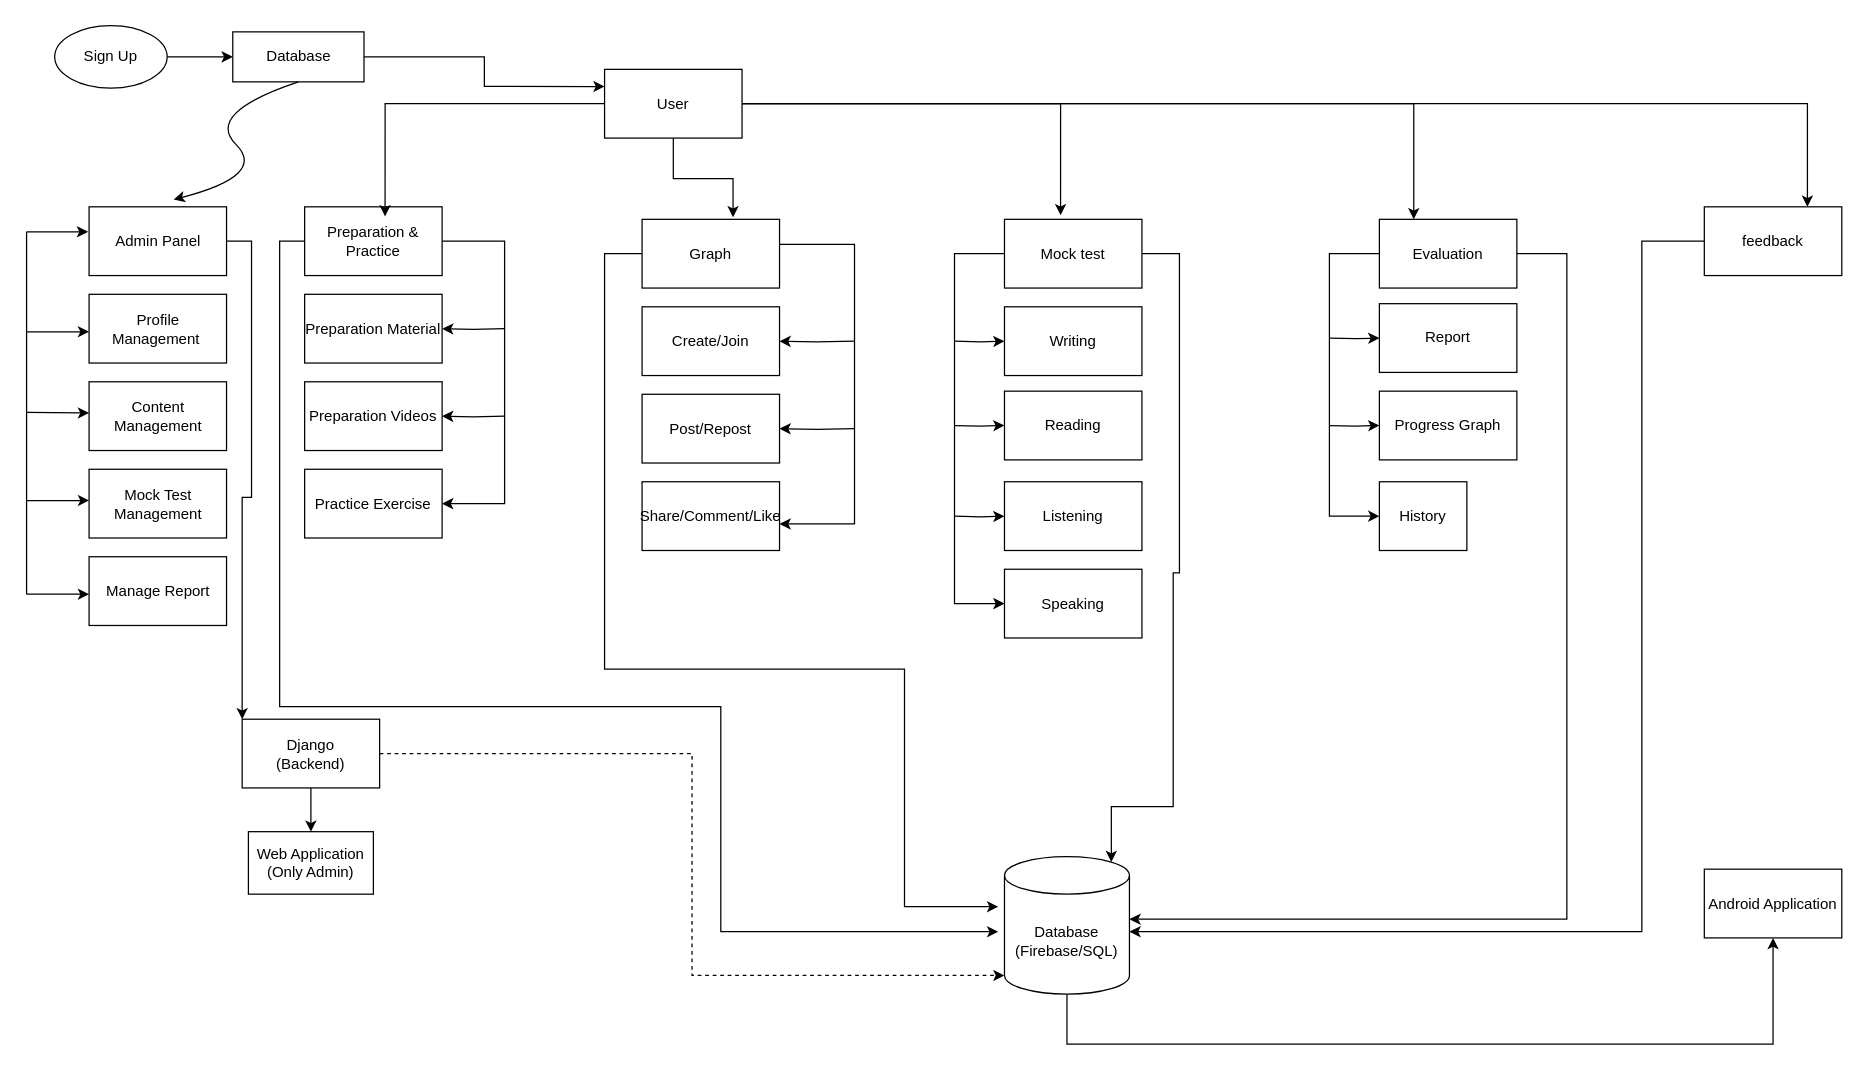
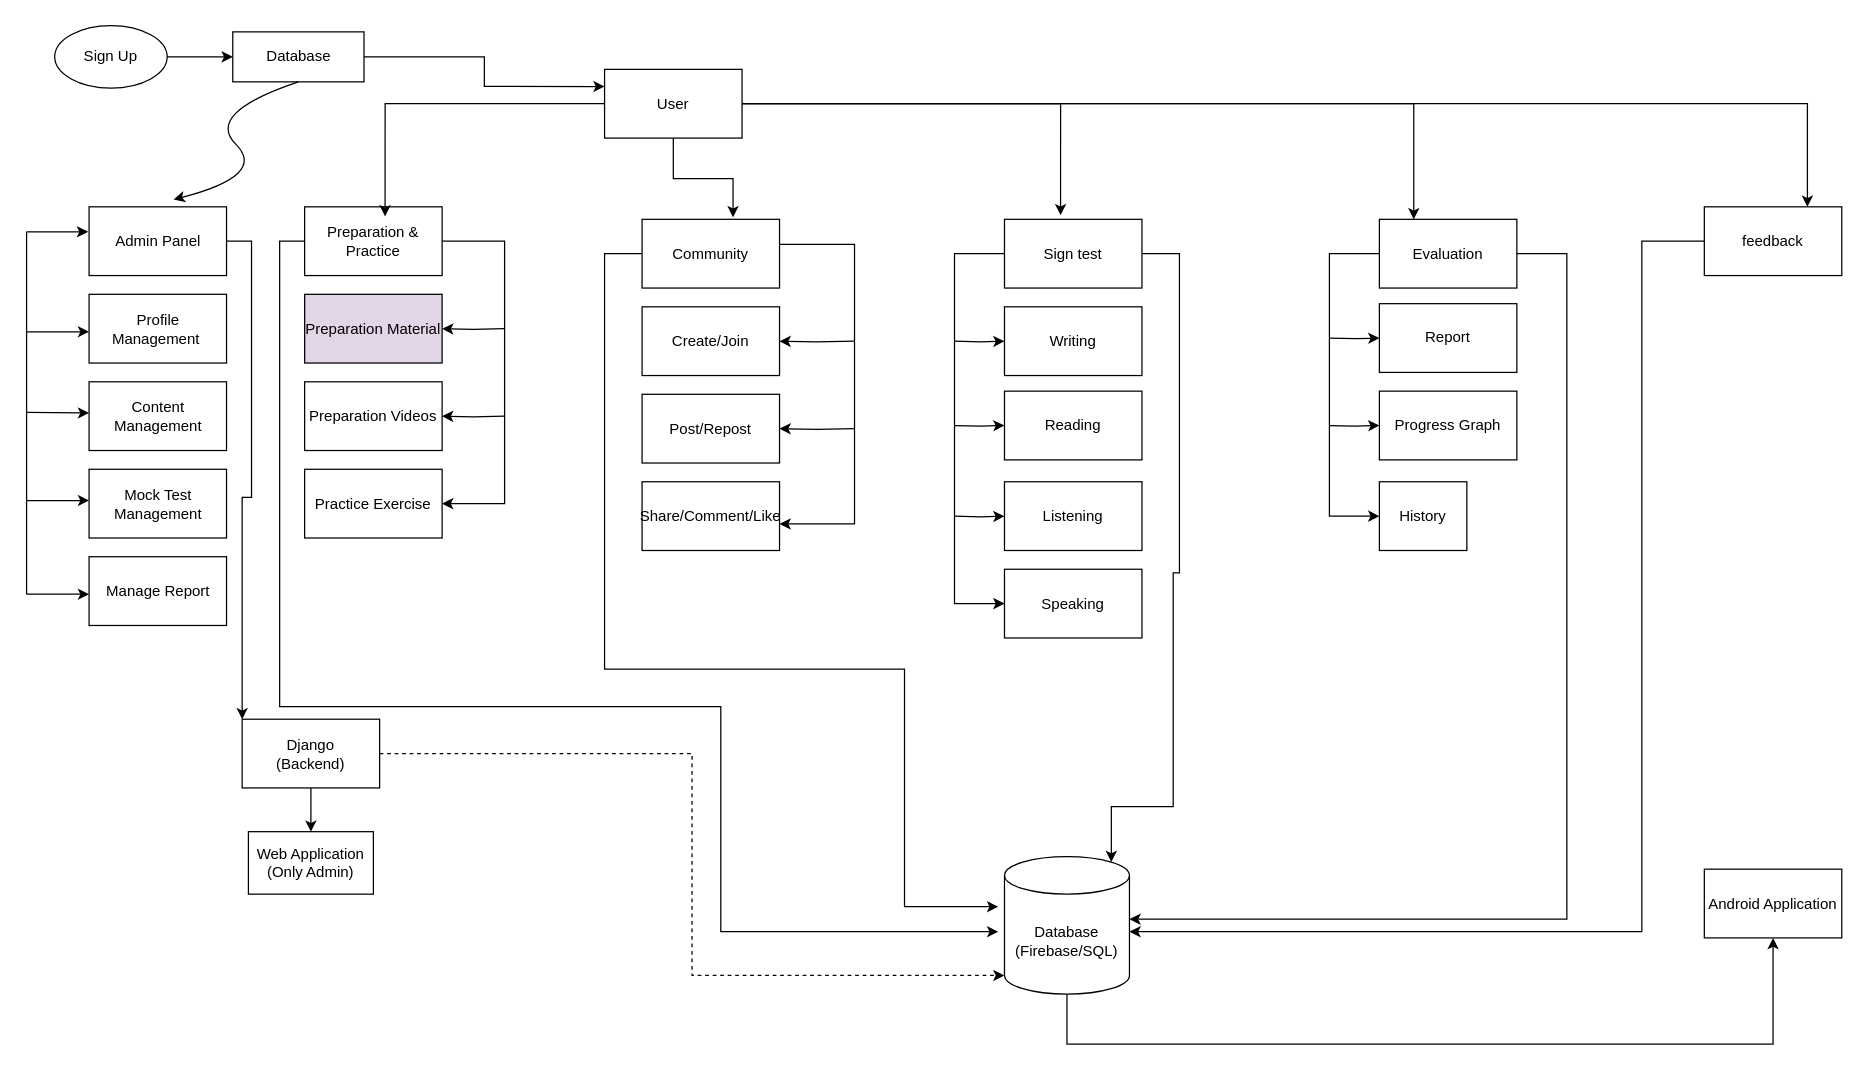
node "Graph": label "Graph" -> "Community"
node "Mock test": label "Mock test" -> "Sign test"
node "Preparation Material": fillcolor #ffffff -> #e1d5e7
